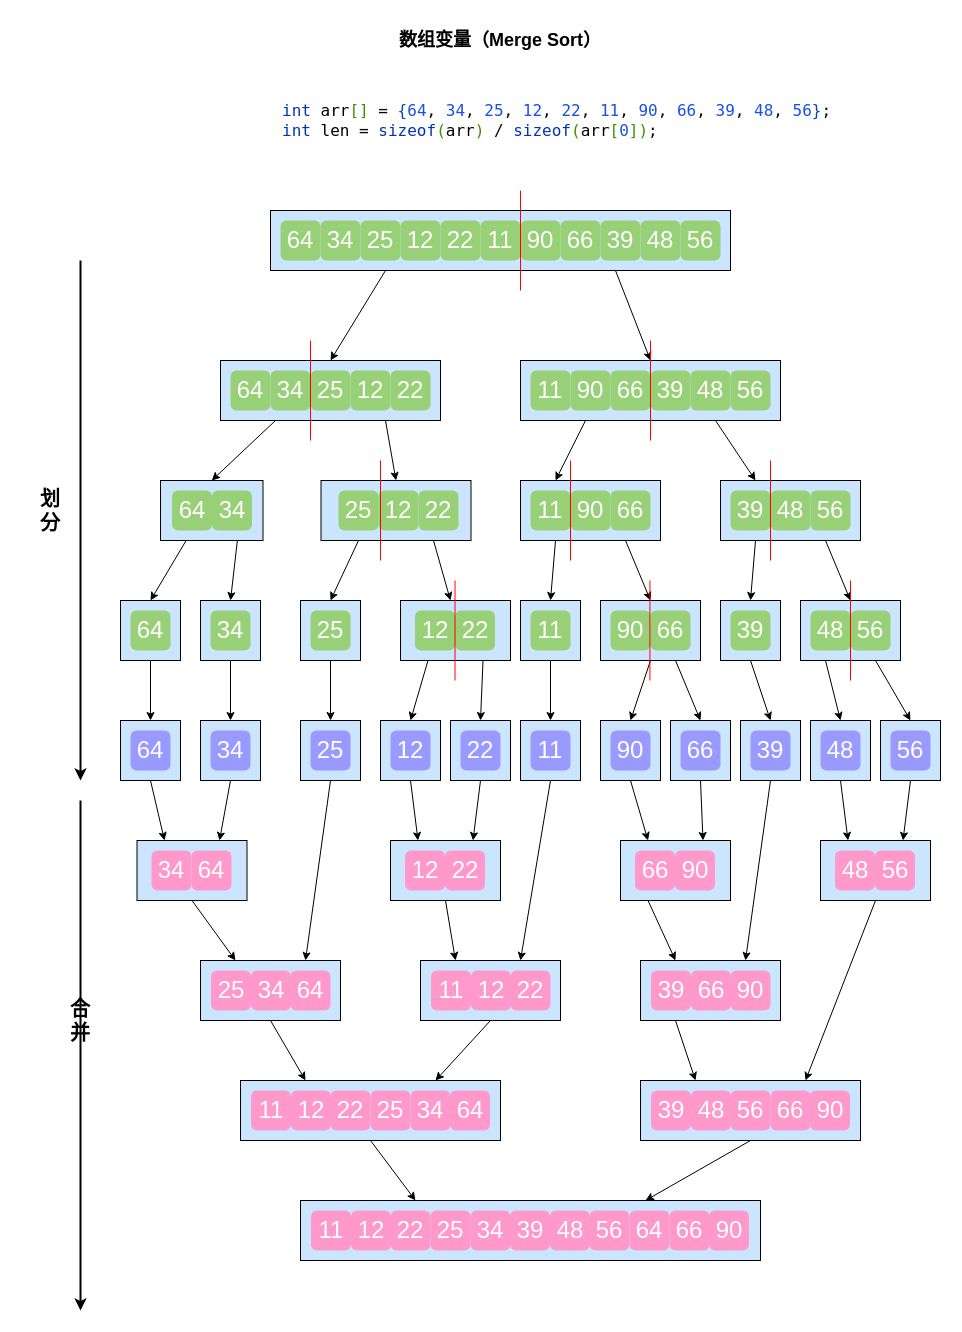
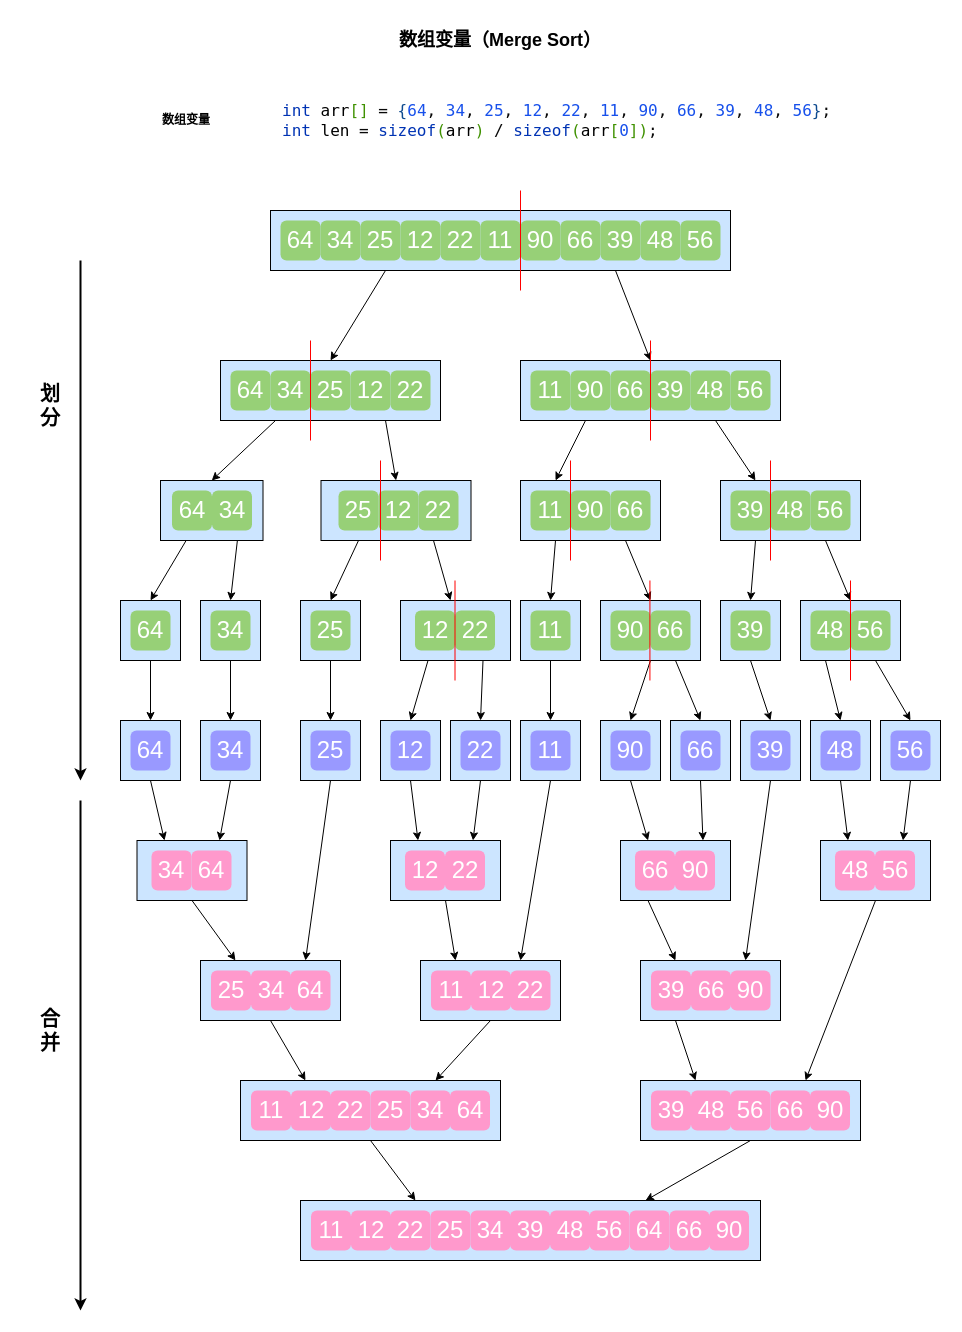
node "数组变量": added
node "划 分": moved (51, 511) -> (51, 406)
node "合 并": moved (81, 1021) -> (51, 1031)
